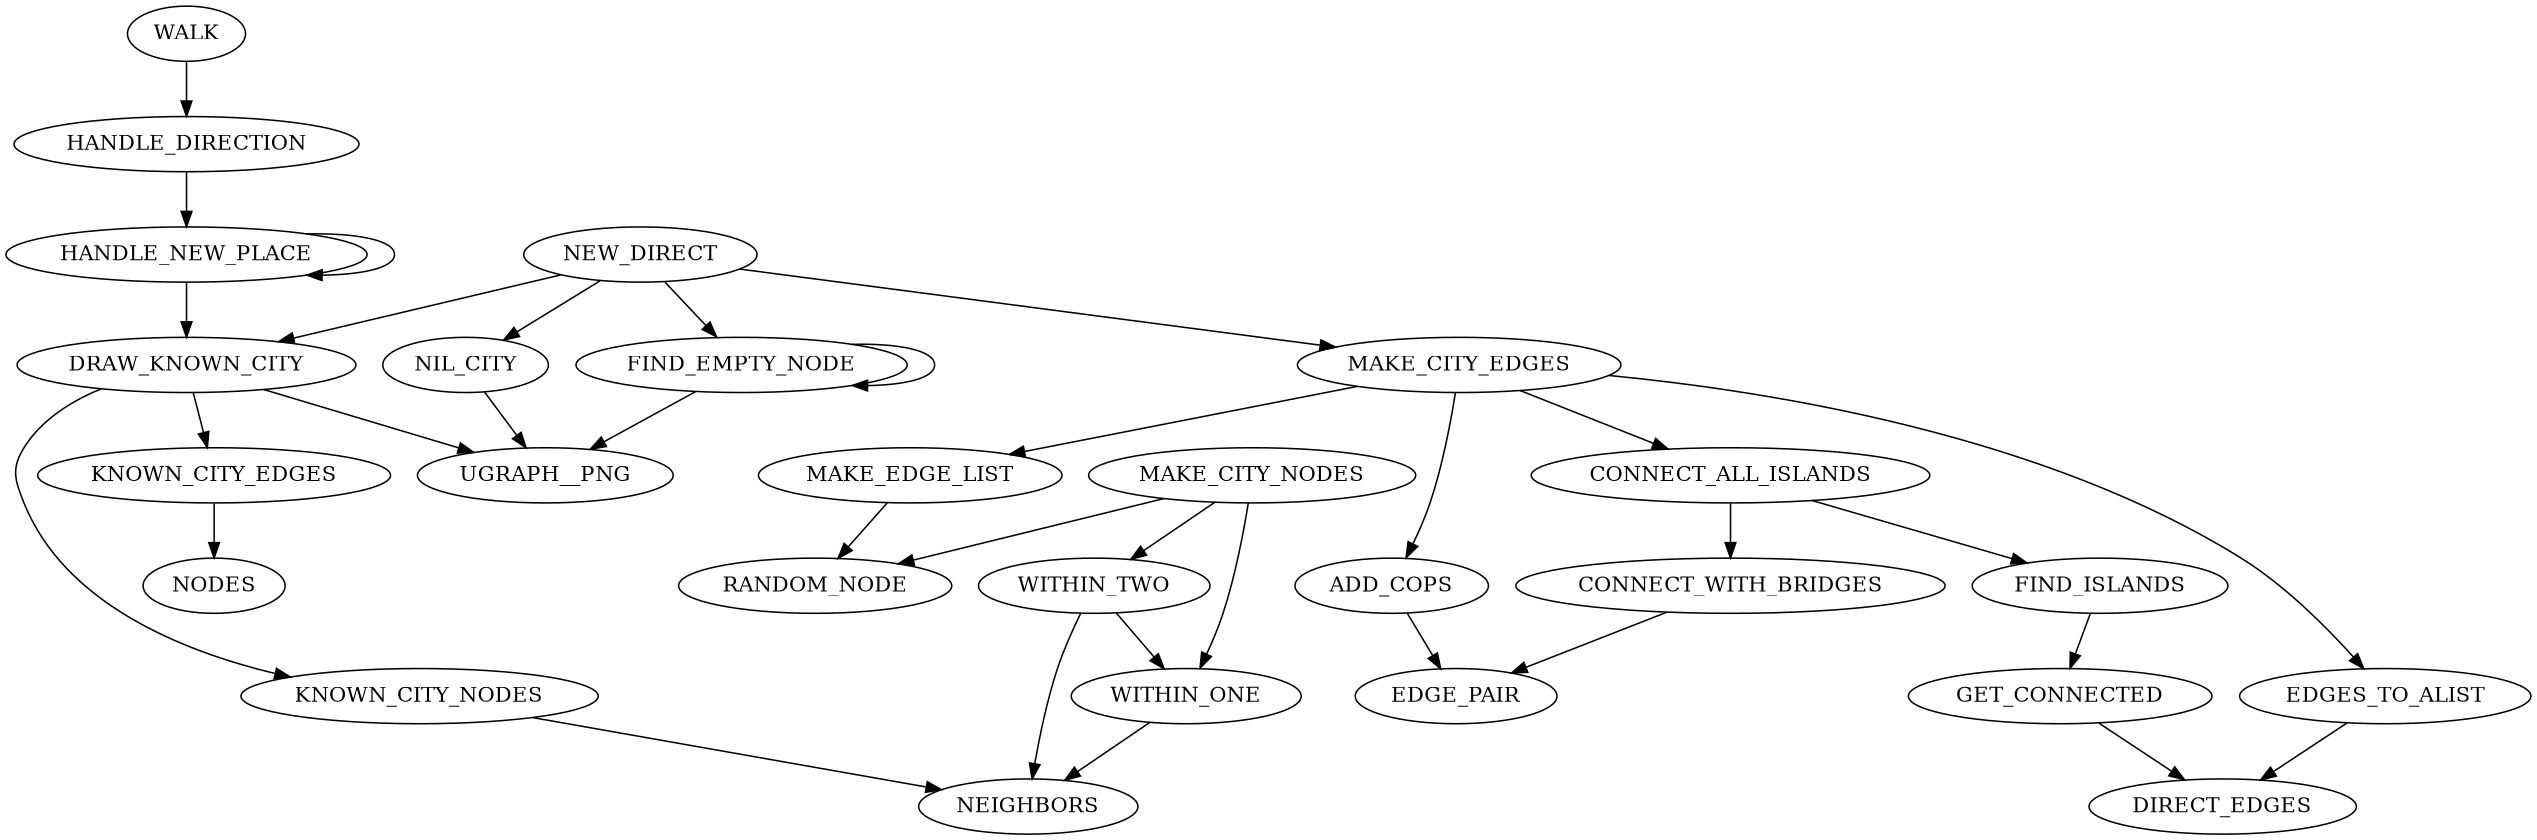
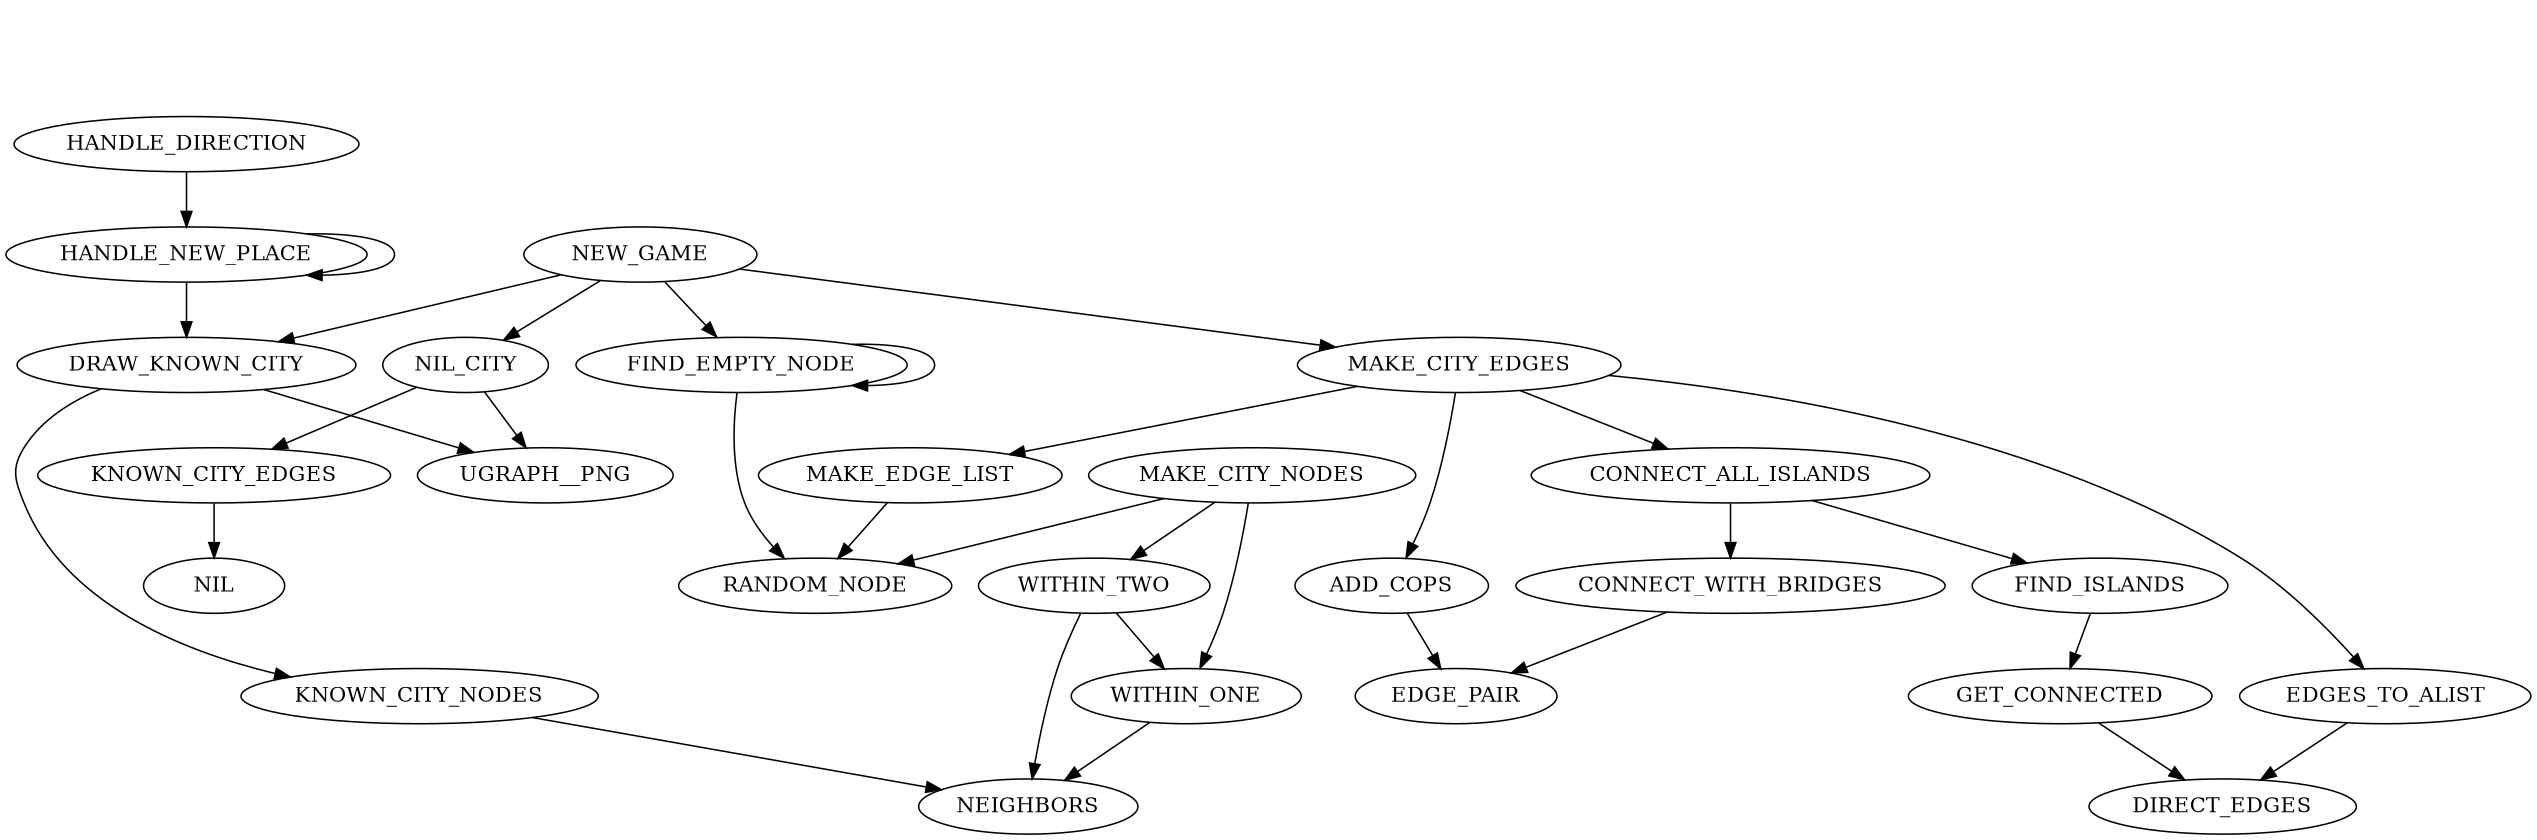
node "WALK": removed
node "NEW_DIRECT": label "NEW_DIRECT" -> "NEW_GAME"
edge "DRAW_KNOWN_CITY" -> "KNOWN_CITY_EDGES": now "NIL_CITY" -> "KNOWN_CITY_EDGES"
edge "FIND_EMPTY_NODE" -> "UGRAPH__PNG": now "FIND_EMPTY_NODE" -> "RANDOM_NODE"
node "NODES": label "NODES" -> "NIL"
